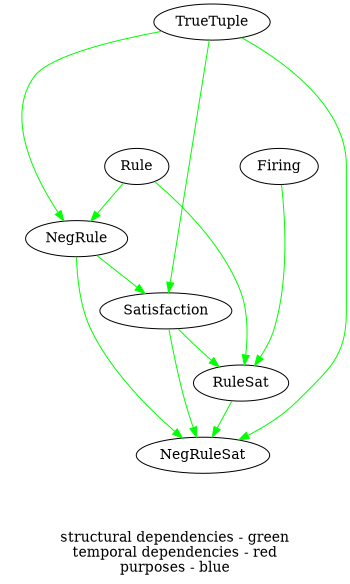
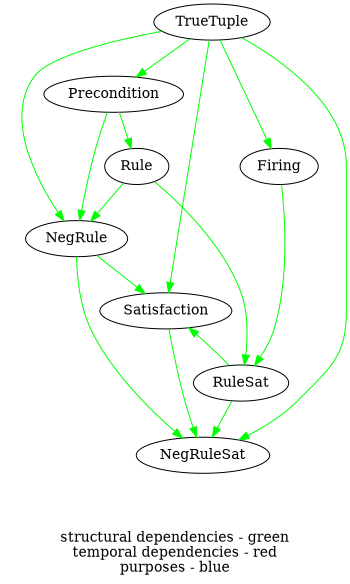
edge "TrueTuple" -> "Firing": added
node "Precondition": added
edge "Satisfaction" -> "RuleSat": reversed
